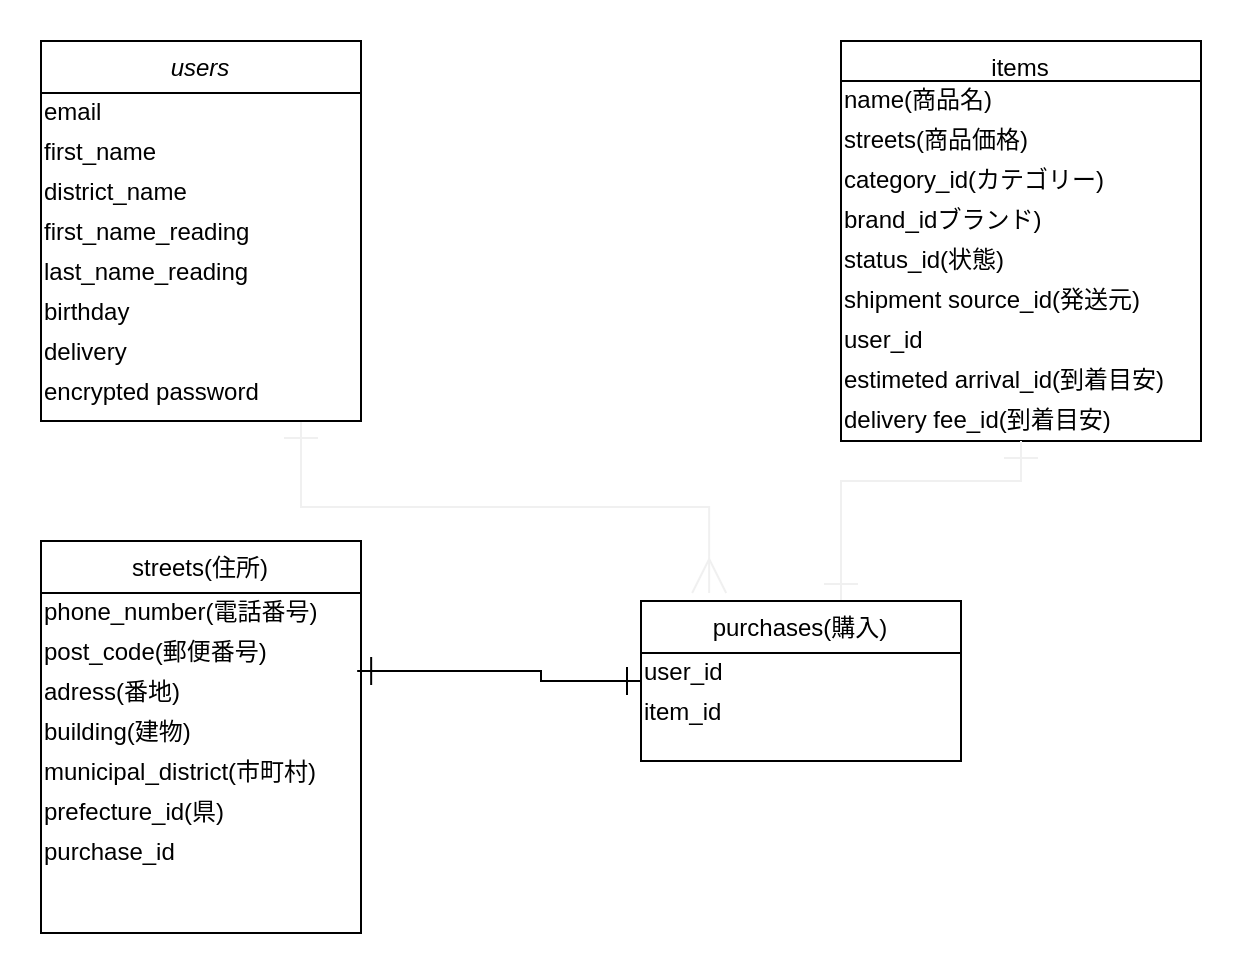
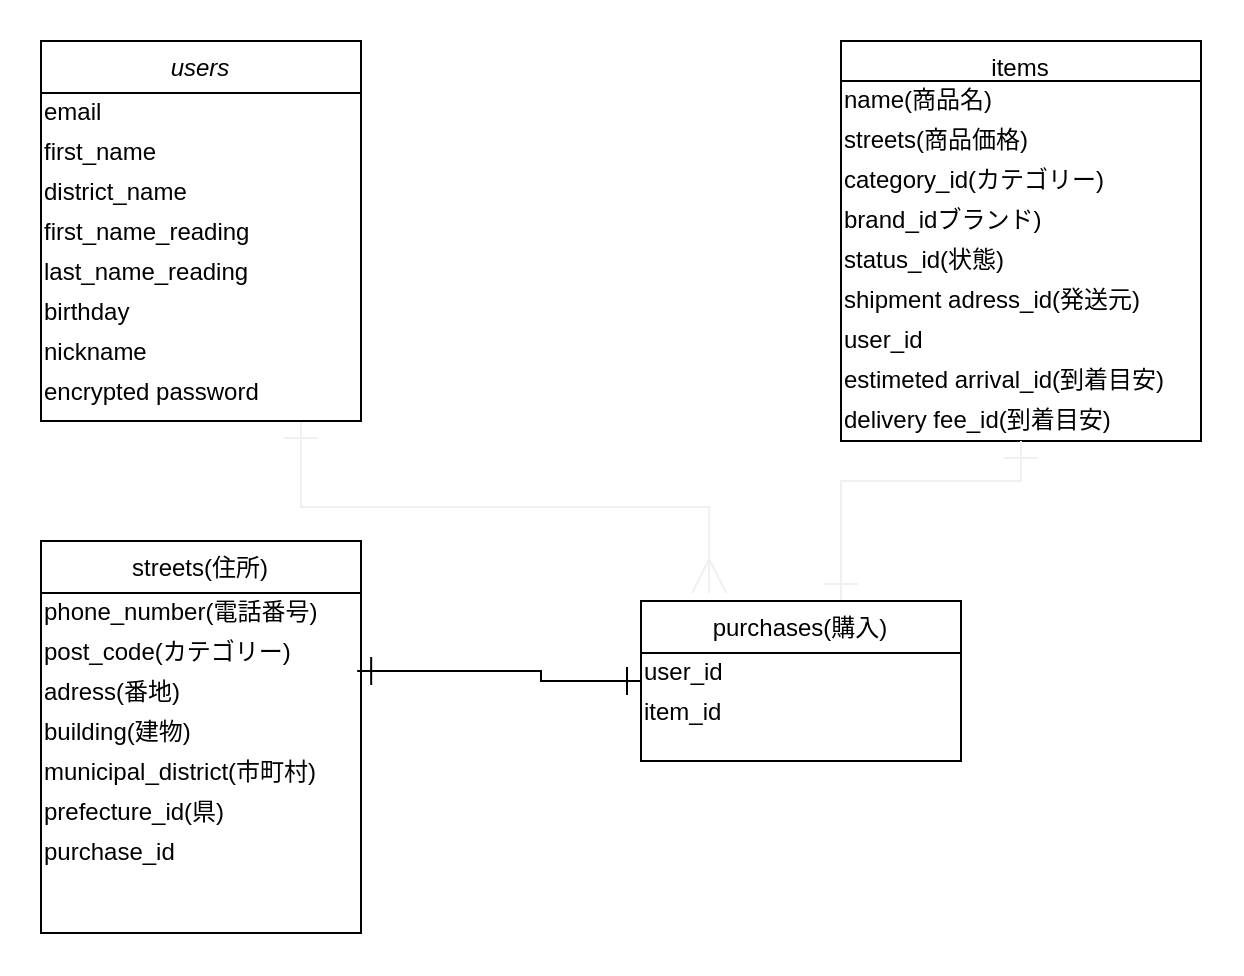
node "shipment source_id(発送元)": label "shipment source_id(発送元)" -> "shipment adress_id(発送元)"
node "delivery": label "delivery" -> "nickname"
node "post_code(郵便番号)": label "post_code(郵便番号)" -> "post_code(カテゴリー)"
